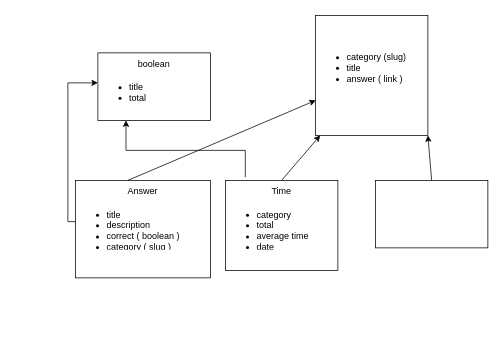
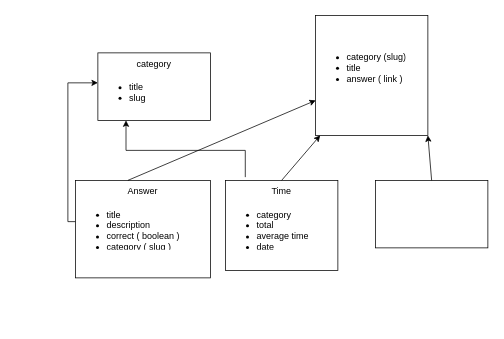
node "boolean": label "boolean" -> "category"
node "title total": label "title total" -> "title slug"
